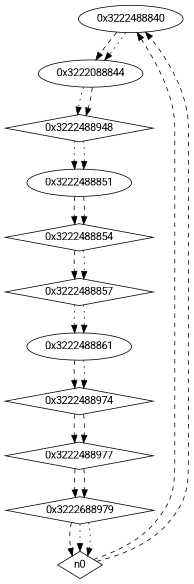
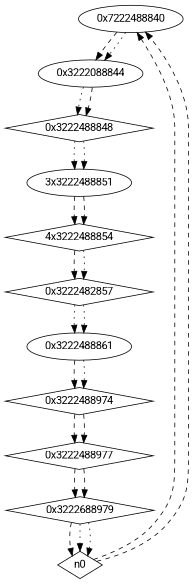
node "0x3222488840": label "0x3222488840" -> "0x7222488840"
node "0x3222488948": label "0x3222488948" -> "0x3222488848"
node "0x3222488851": label "0x3222488851" -> "3x3222488851"
node "0x3222488854": label "0x3222488854" -> "4x3222488854"
node "0x3222488857": label "0x3222488857" -> "0x3222482857"
